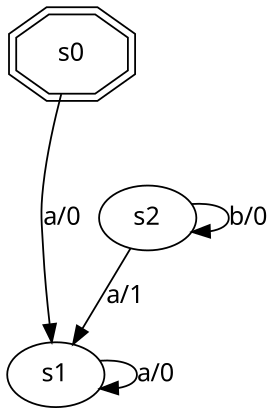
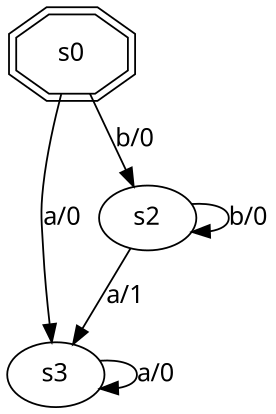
edge "s0" -> "s2": added, label "b/0"
node "s1": label "s1" -> "s3"
